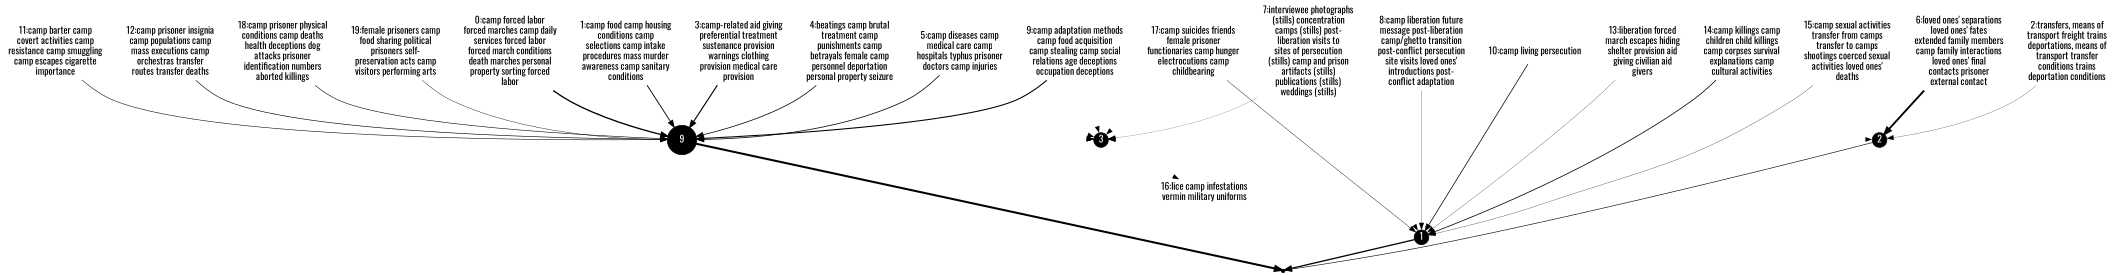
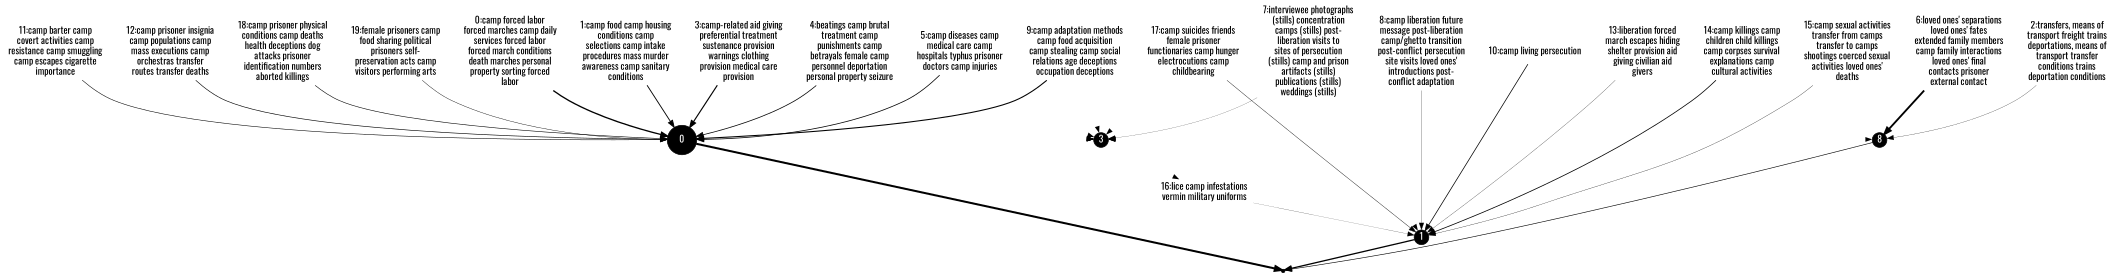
node "9": label "9" -> "0"
node "2": label "2" -> "8"
edge "16:lice camp infestations vermin military uniforms" -> "1": added
